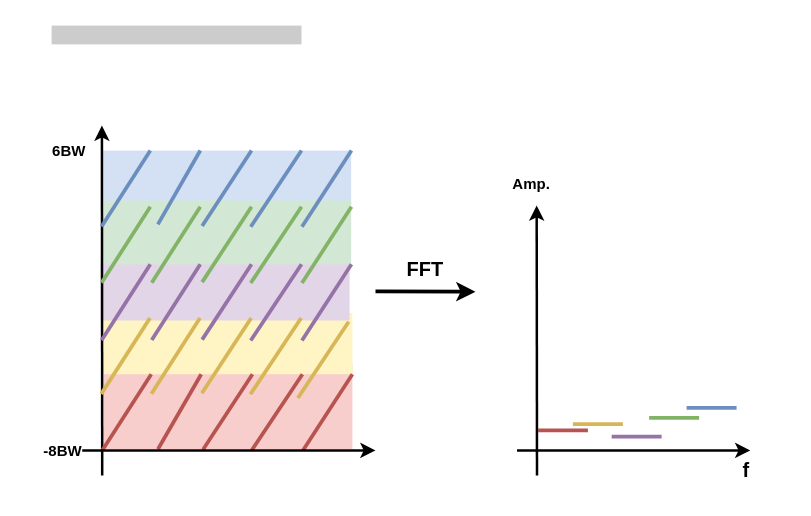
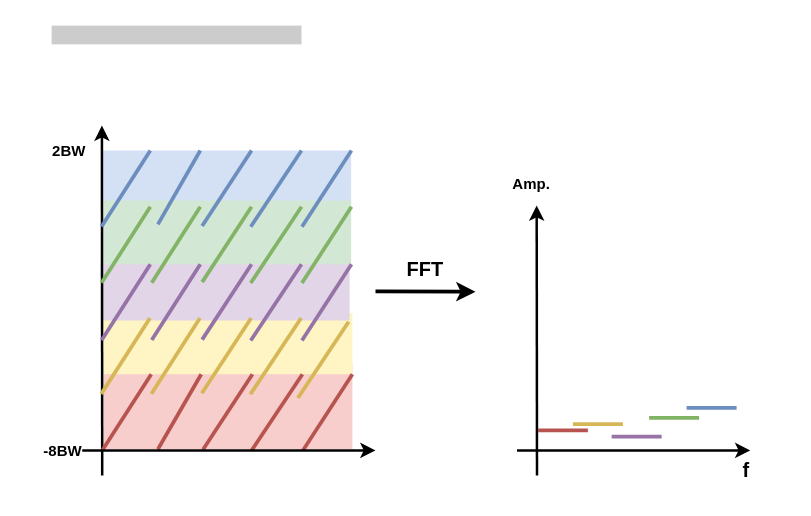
node "6BW": label "6BW" -> "2BW"
